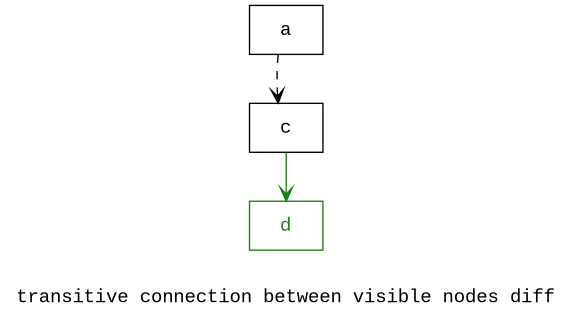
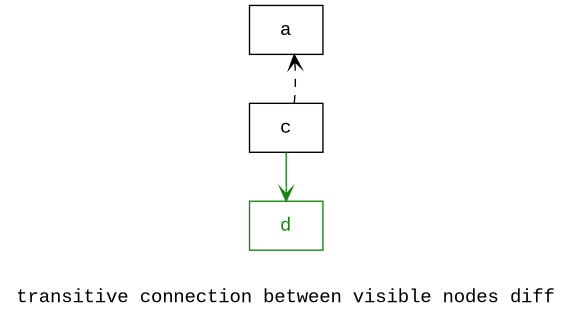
edge "a" -> "c": reversed
